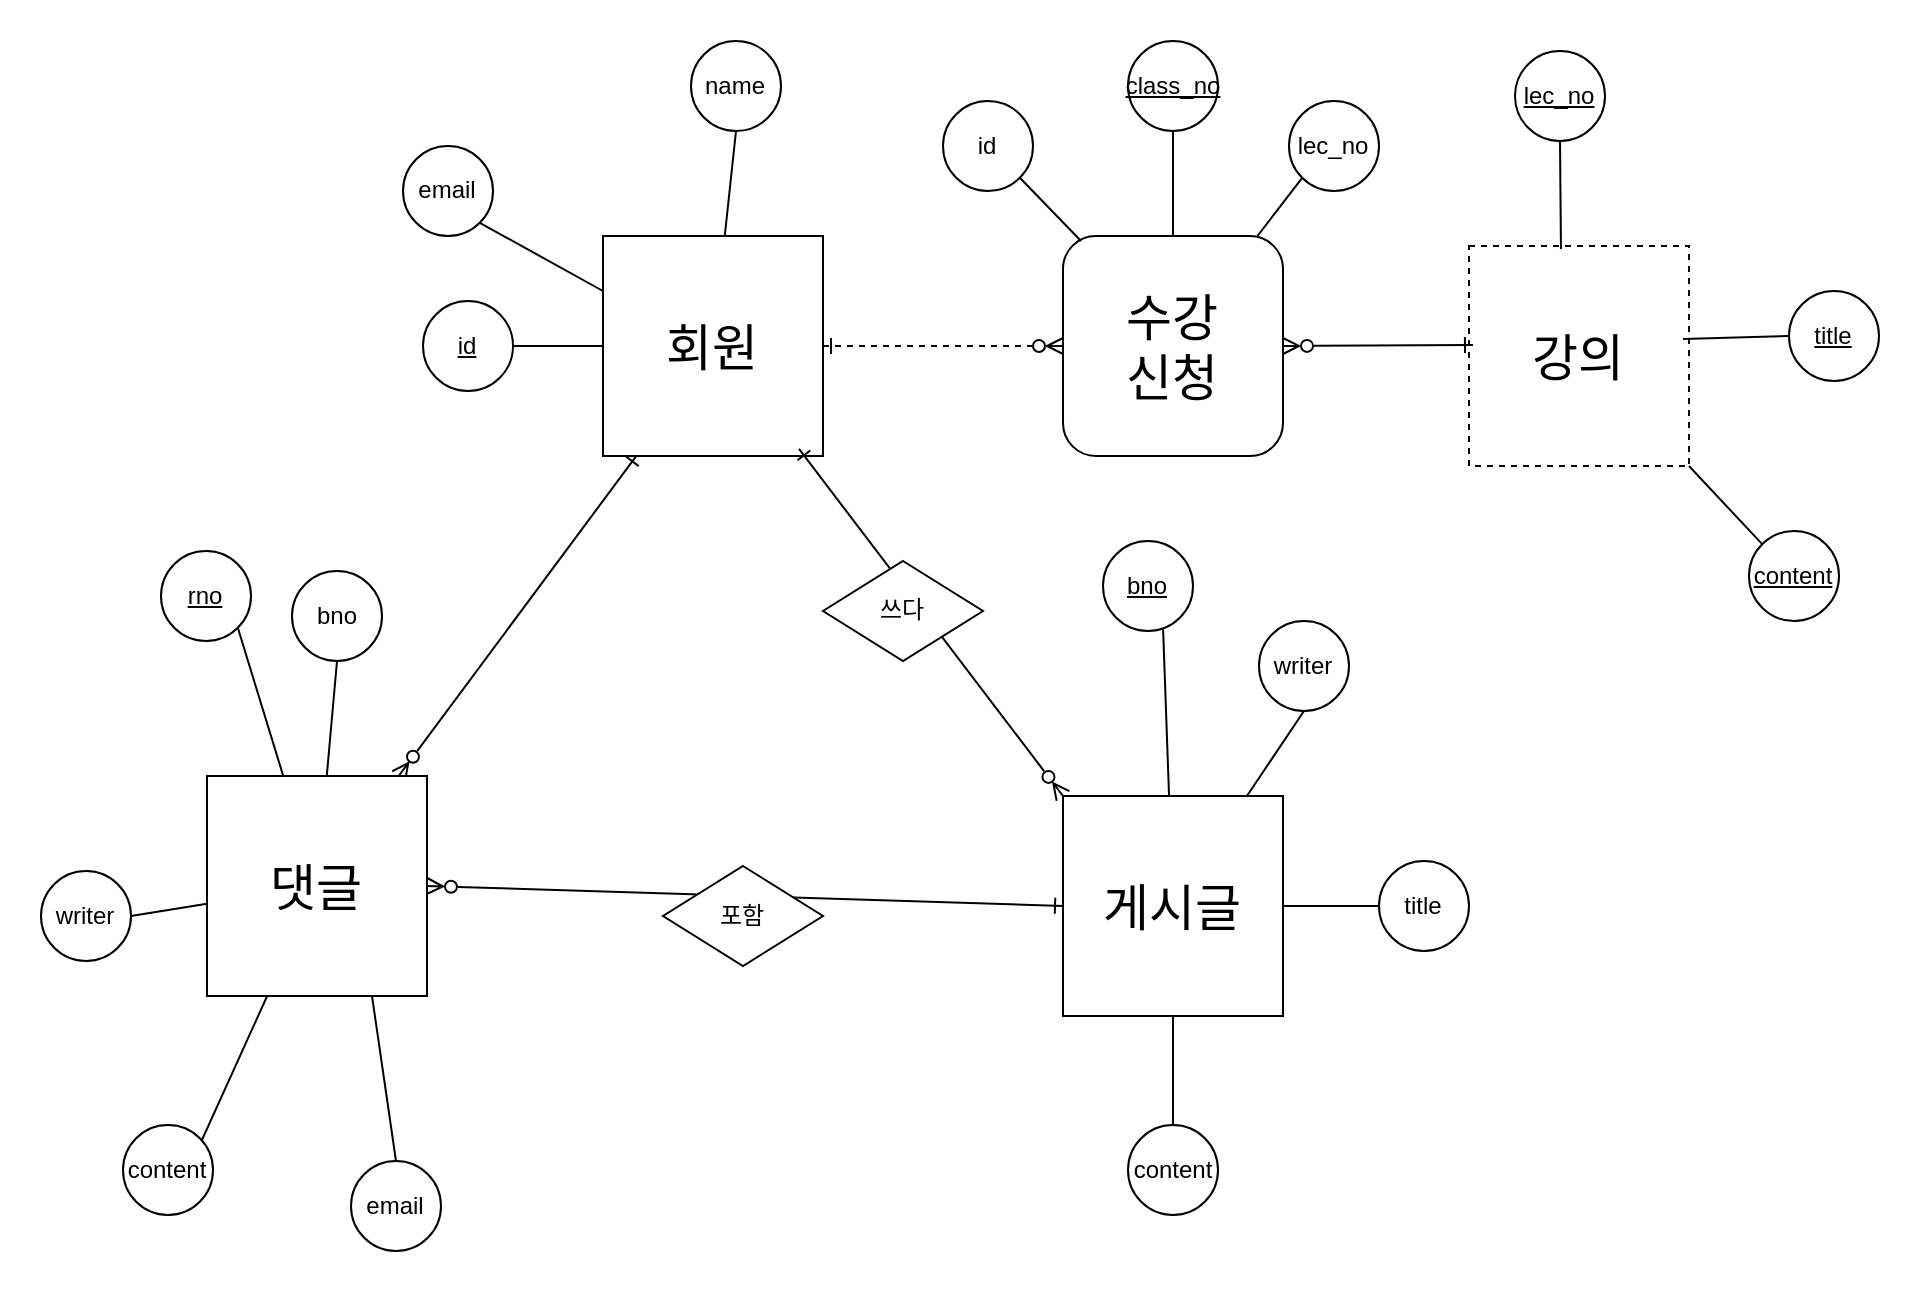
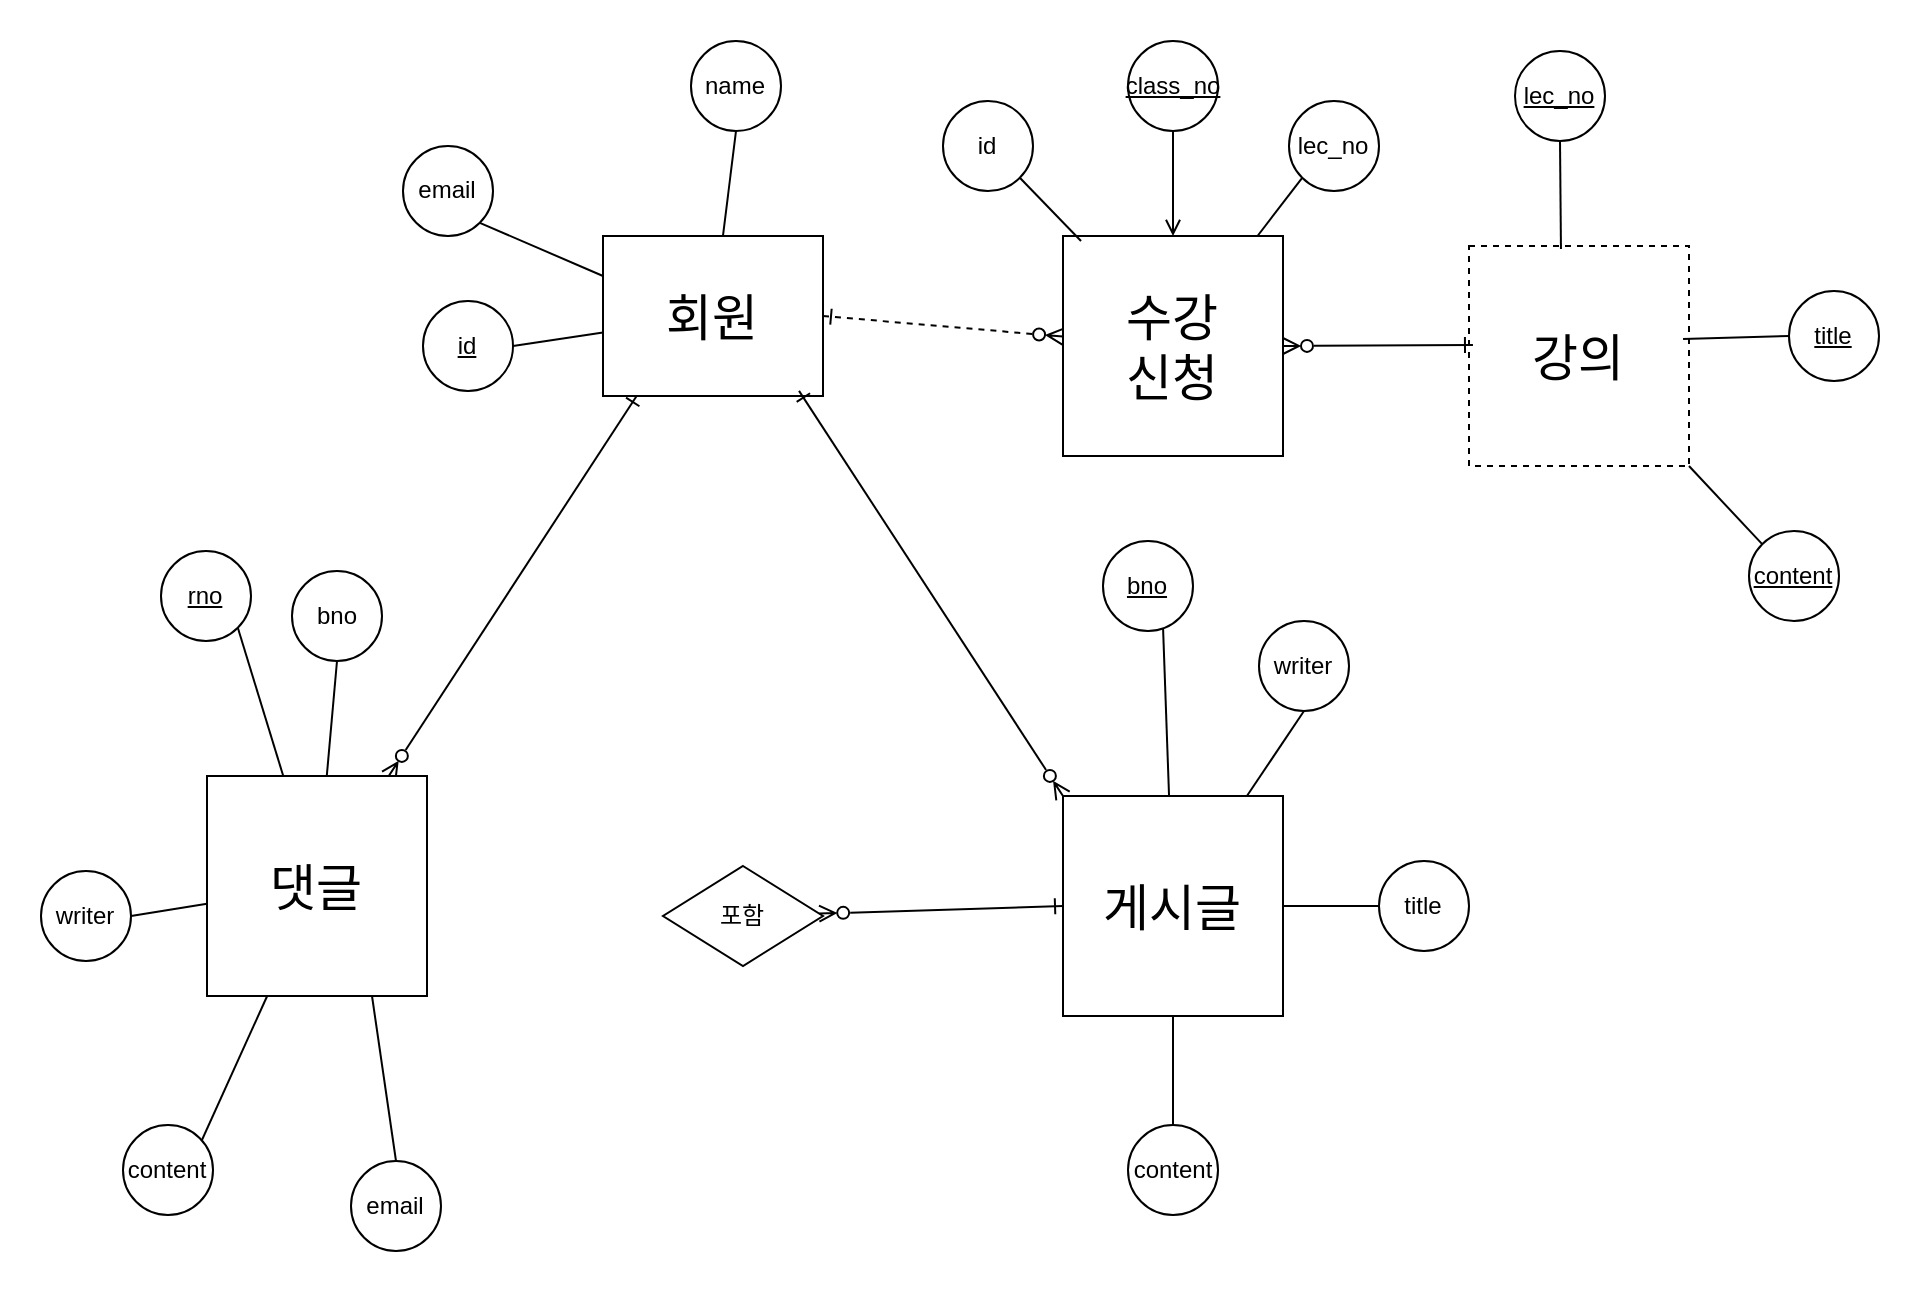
edge "class_no" -- "수강 신청": arrowhead none -> open
node "회원": size 220x220 -> 220x160
node "수강 신청": shape rounded rectangle -> rectangle
node "쓰다": removed
edge "댓글" -- "게시글": now "포함" -- "게시글"
